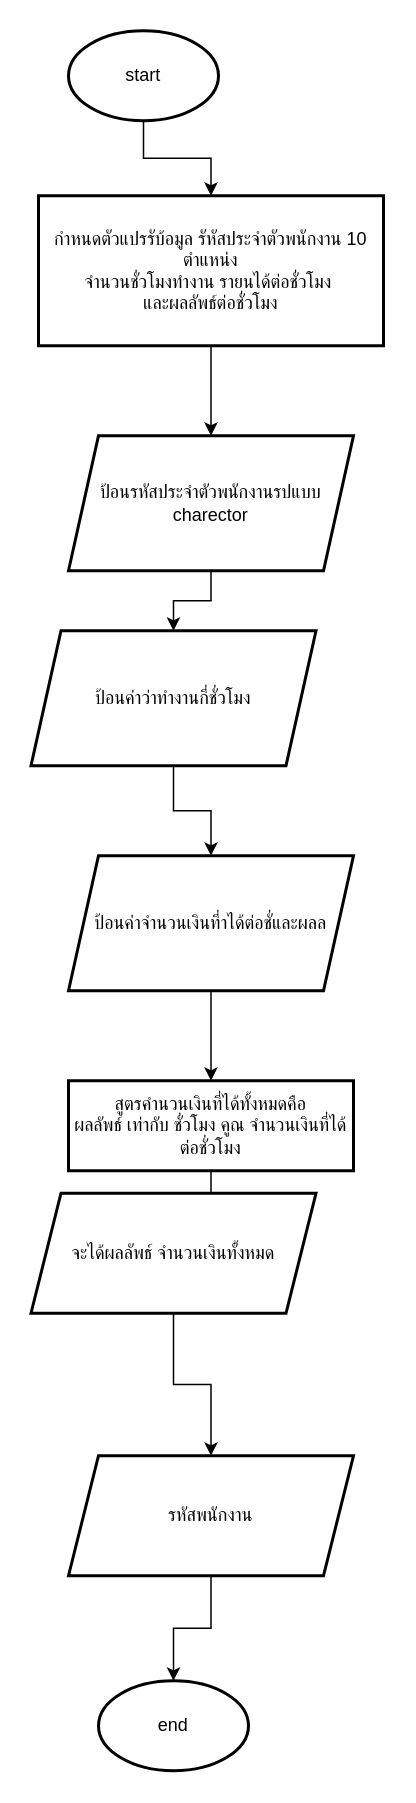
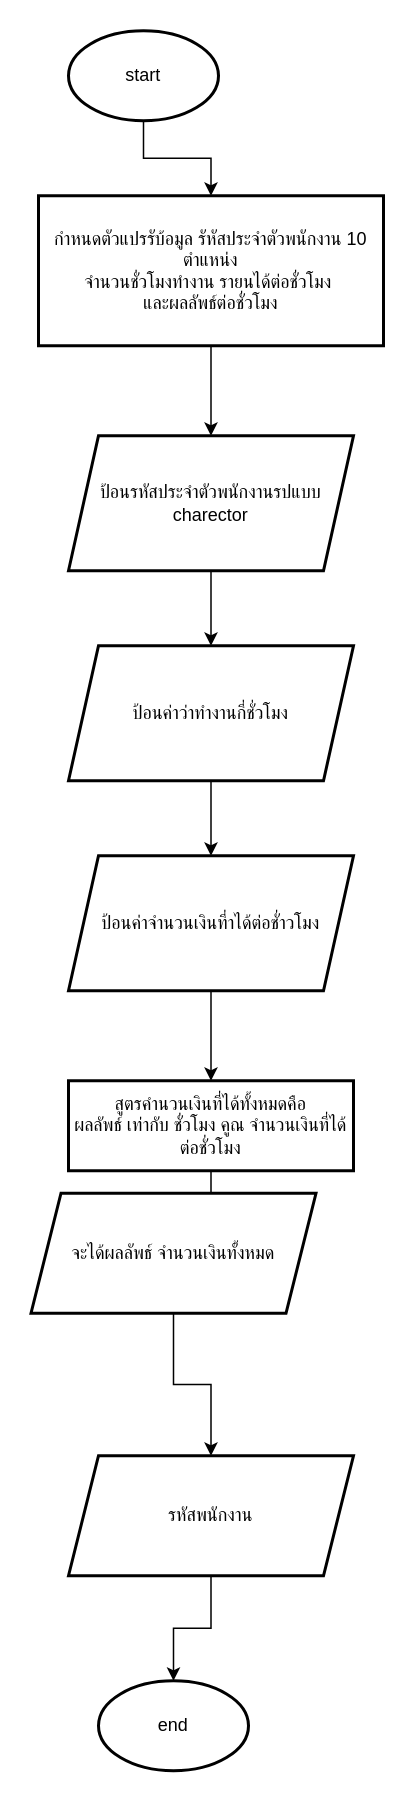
node "ป้อนค่าว่าทำงานกี่ชั่วโมง": moved (173, 698) -> (211, 713)
node "ป้อนค่าจำนวนเงินที่าได้ต่อชั่และผลล": label "ป้อนค่าจำนวนเงินที่าได้ต่อชั่และผลล" -> "ป้อนค่าจำนวนเงินที่าได้ต่อชั่าวโมง"
